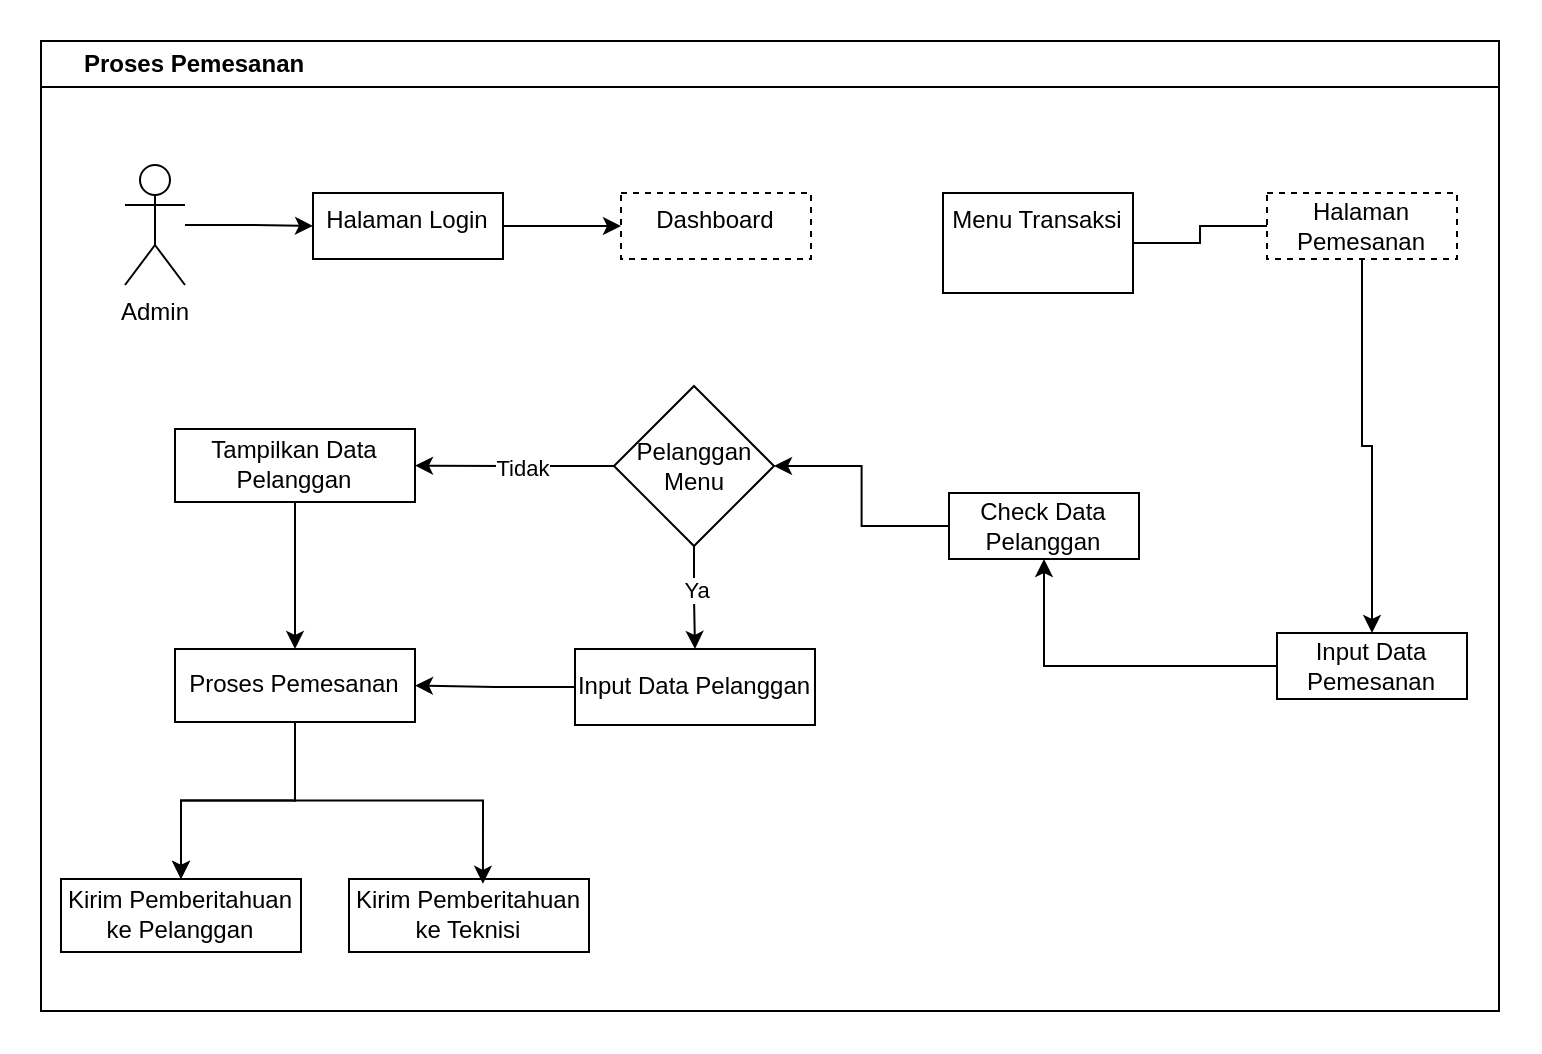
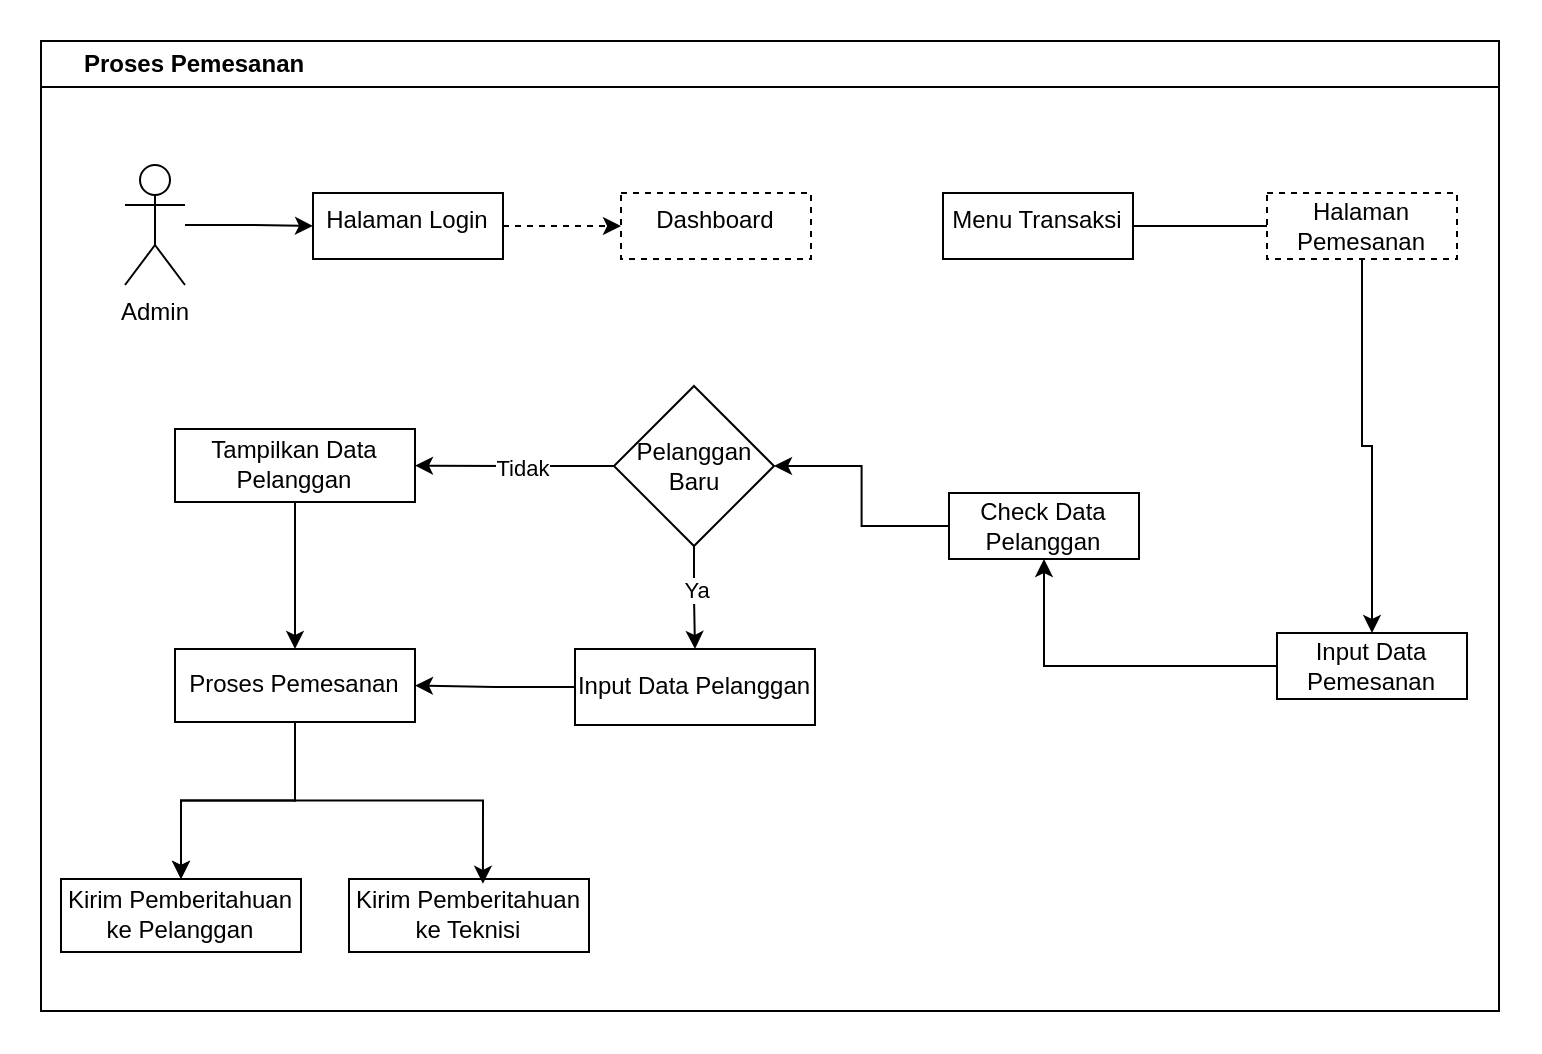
edge "Halaman Login" -> "Dashboard": style solid -> dashed
node "Menu Transaksi": size 190x100 -> 190x66
node "Pelanggan Menu": label "Pelanggan Menu" -> "Pelanggan Baru"
